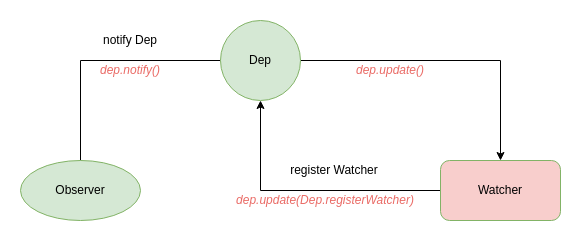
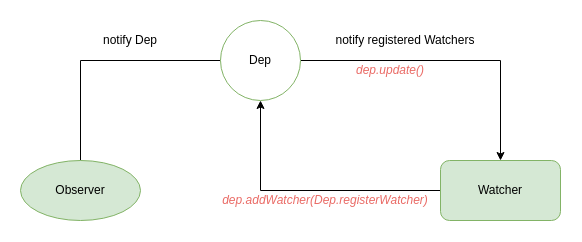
node "notify registered Watchers": added
node "Dep": fillcolor #d5e8d4 -> #ffffff
node "dep.notify()": removed
node "register Watcher": removed
node "Watcher": fillcolor #f8cecc -> #d5e8d4
node "dep.update(Dep.registerWatcher)": label "dep.update(Dep.registerWatcher)" -> "dep.addWatcher(Dep.registerWatcher)"
